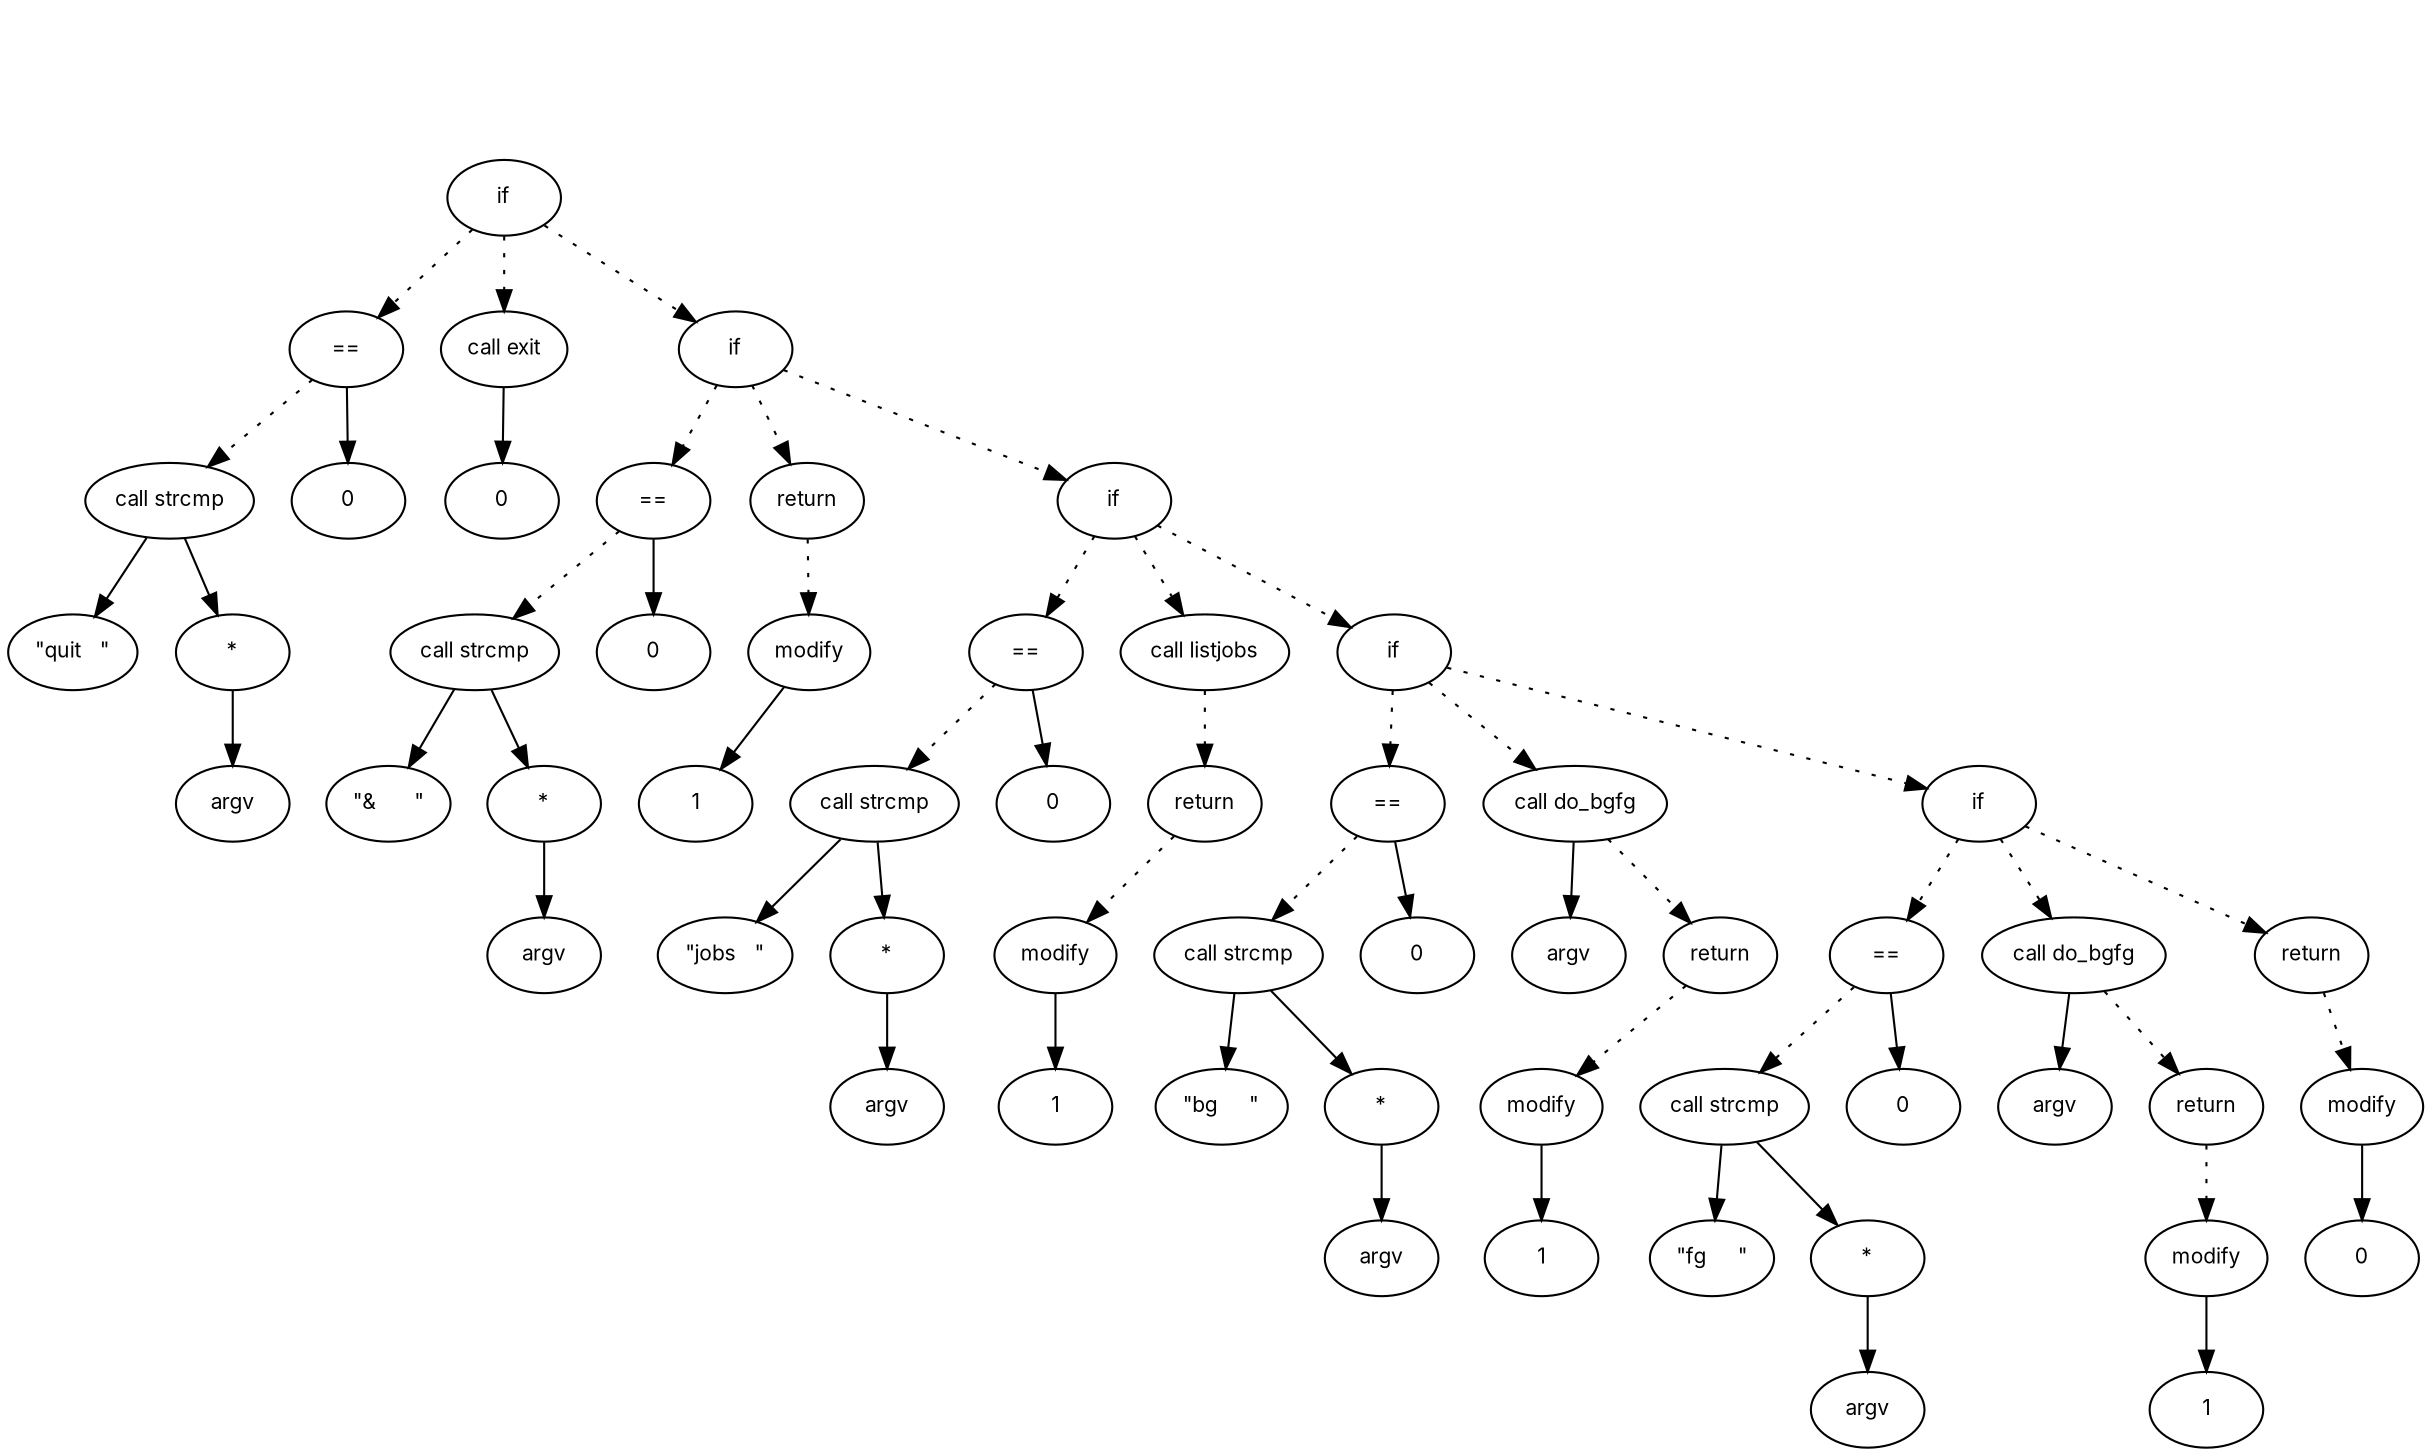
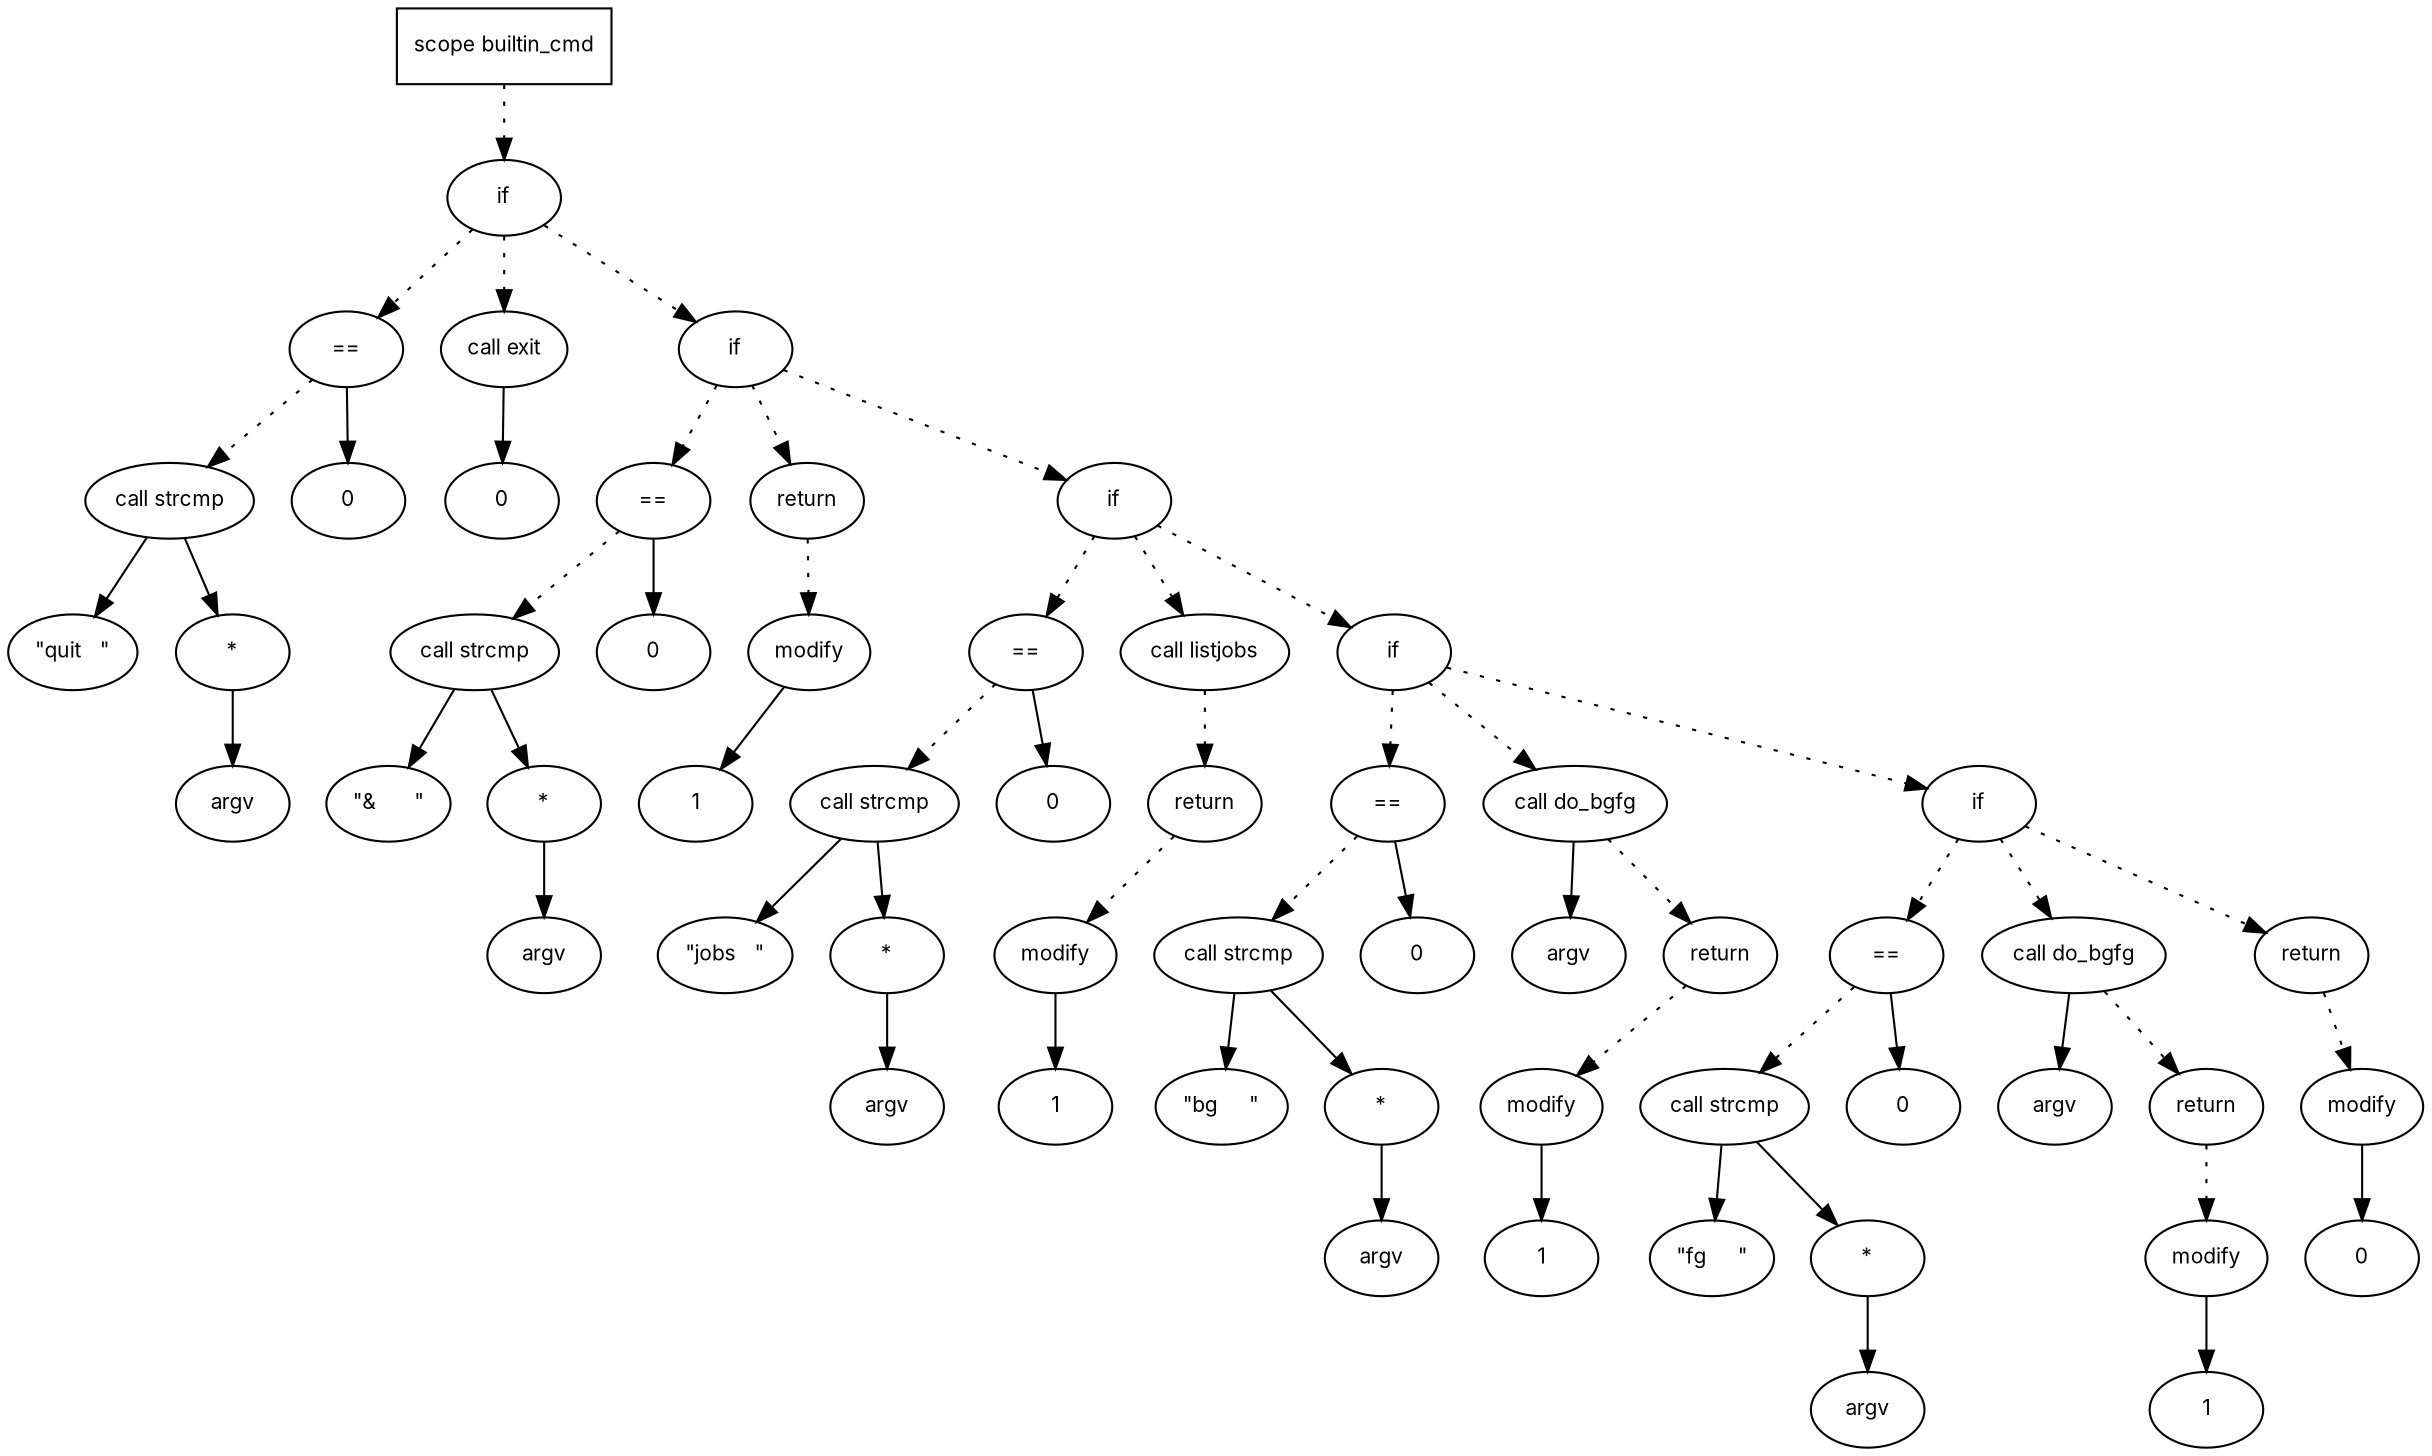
node "scope builtin_cmd": added
